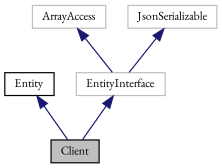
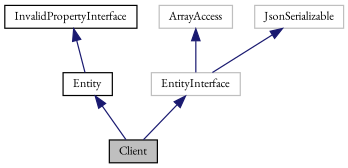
node "InvalidPropertyInterface": added
